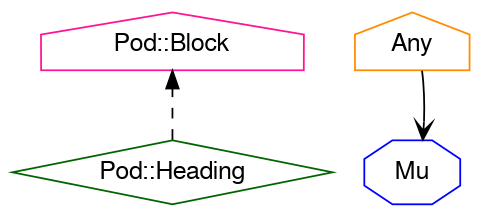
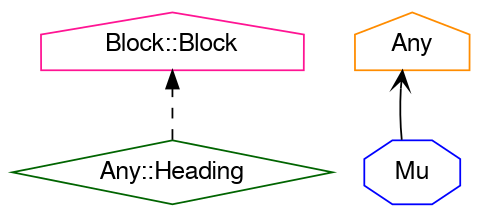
node "Pod::Block": label "Pod::Block" -> "Block::Block"
edge "Any" -> "Mu": reversed
node "Pod::Heading": label "Pod::Heading" -> "Any::Heading"
